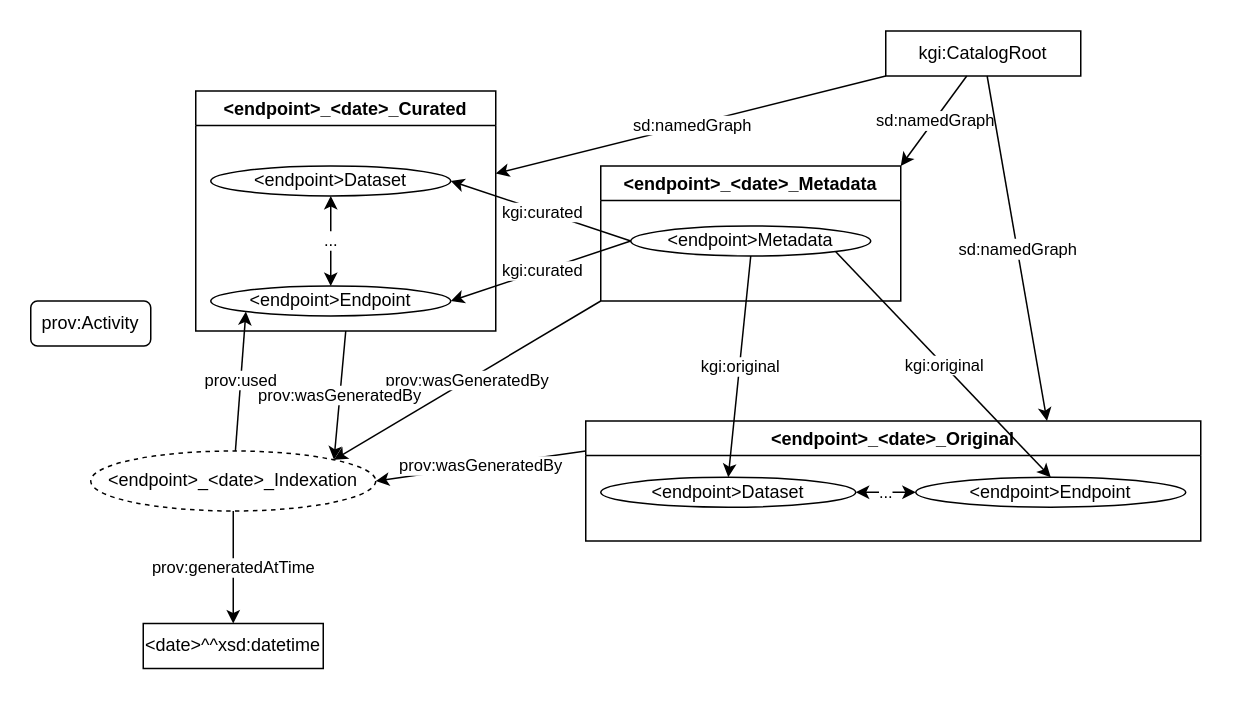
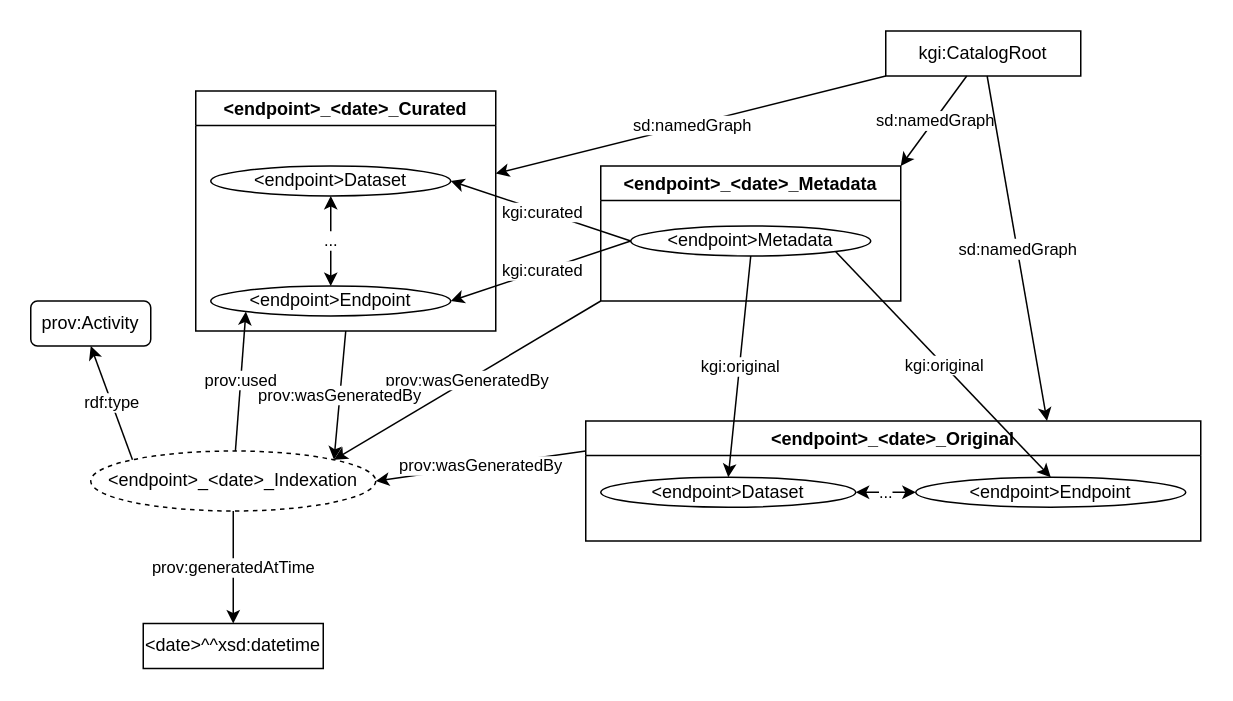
edge "<endpoint>_<date>_Indexation" -> "prov:Activity": added, label "rdf:type"
